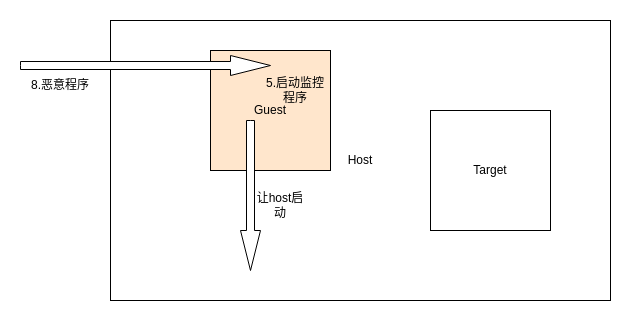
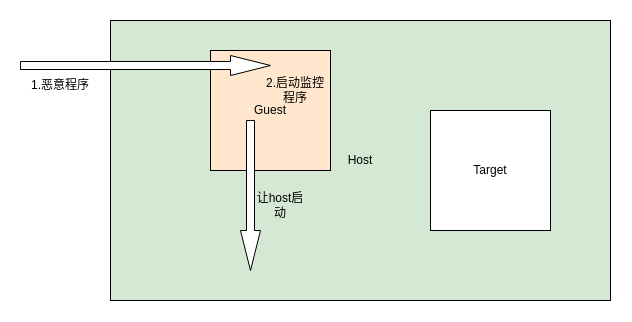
node "8.恶意程序": label "8.恶意程序" -> "1.恶意程序"
node "5.启动监控程序": label "5.启动监控程序" -> "2.启动监控程序"
node "Host": fillcolor #ffffff -> #d5e8d4
